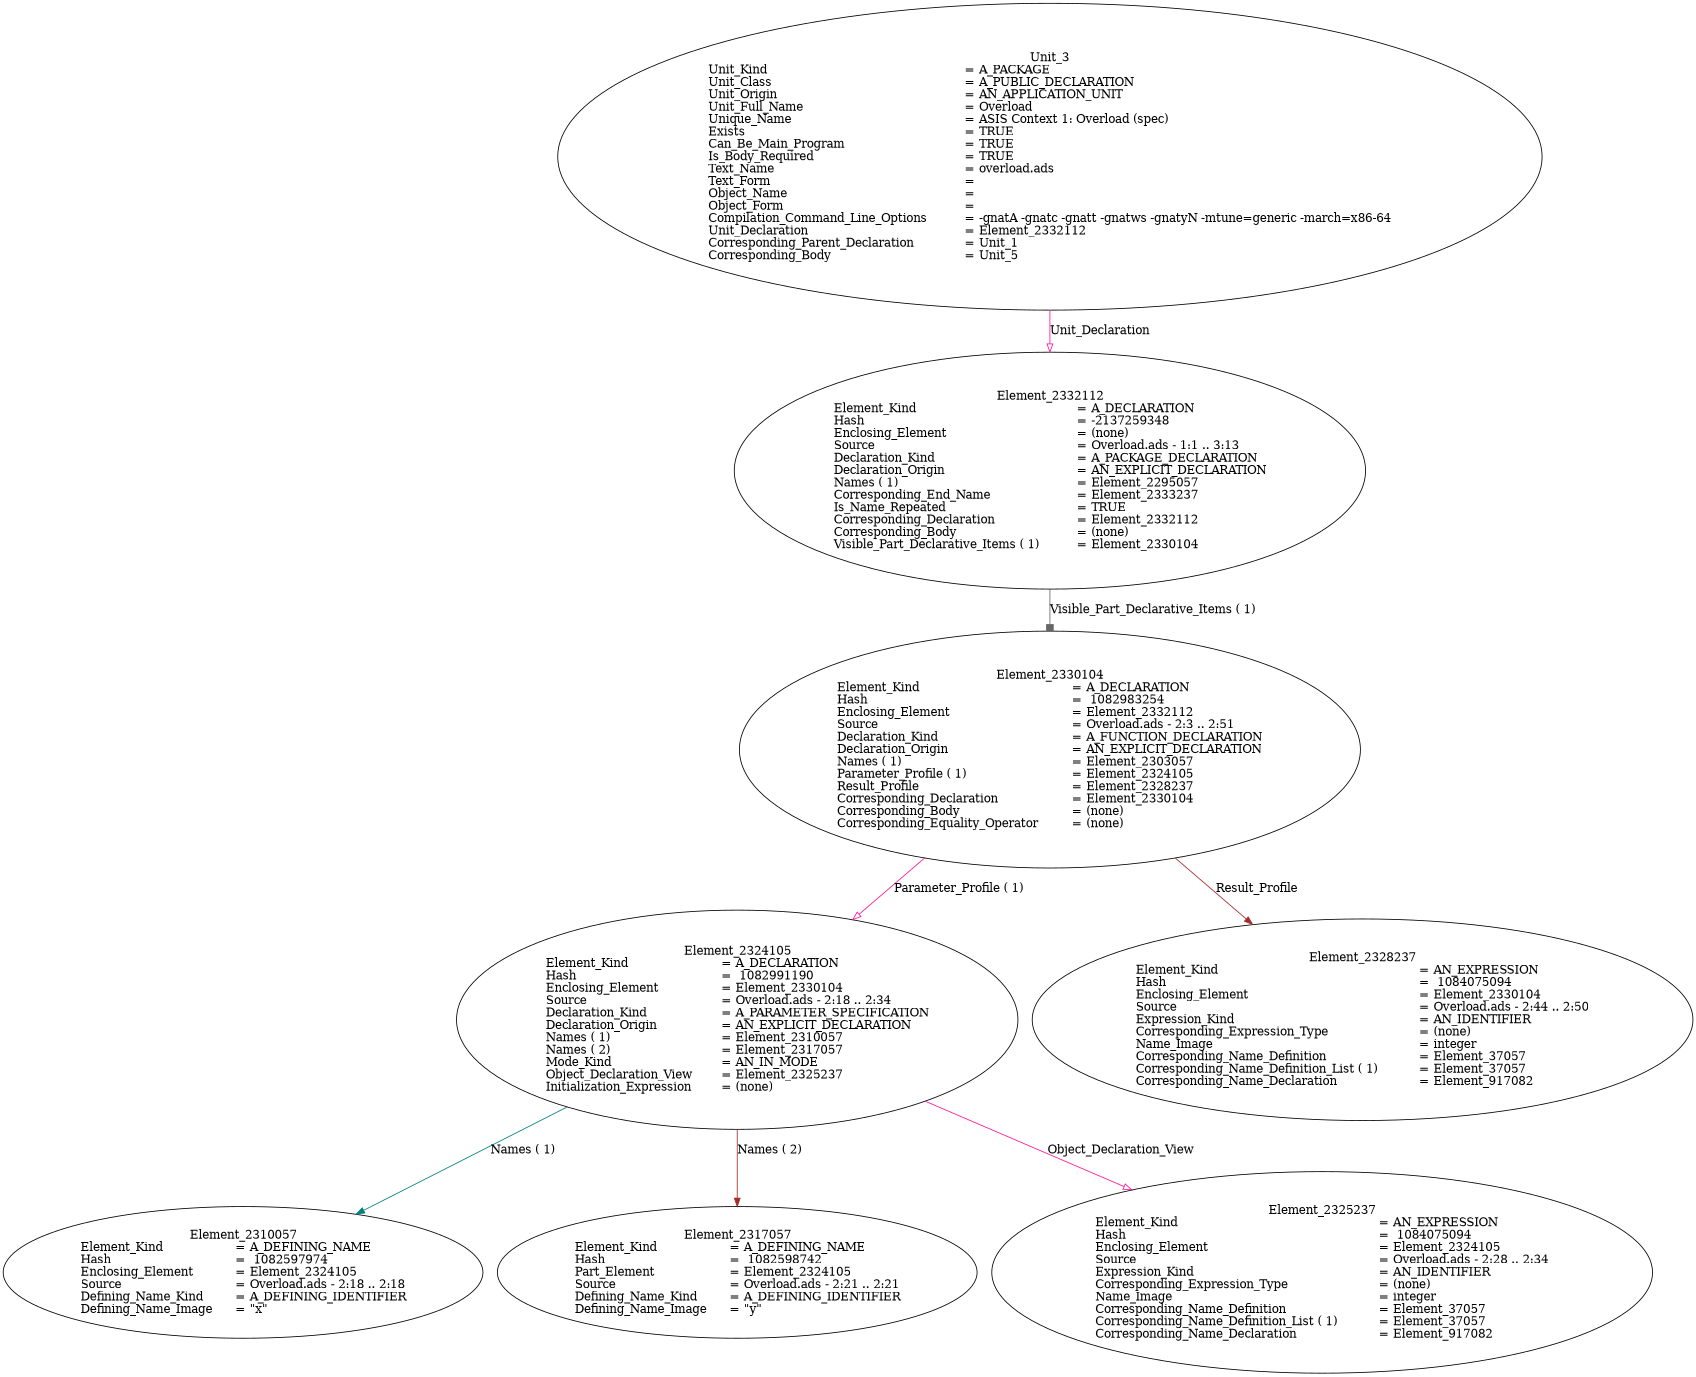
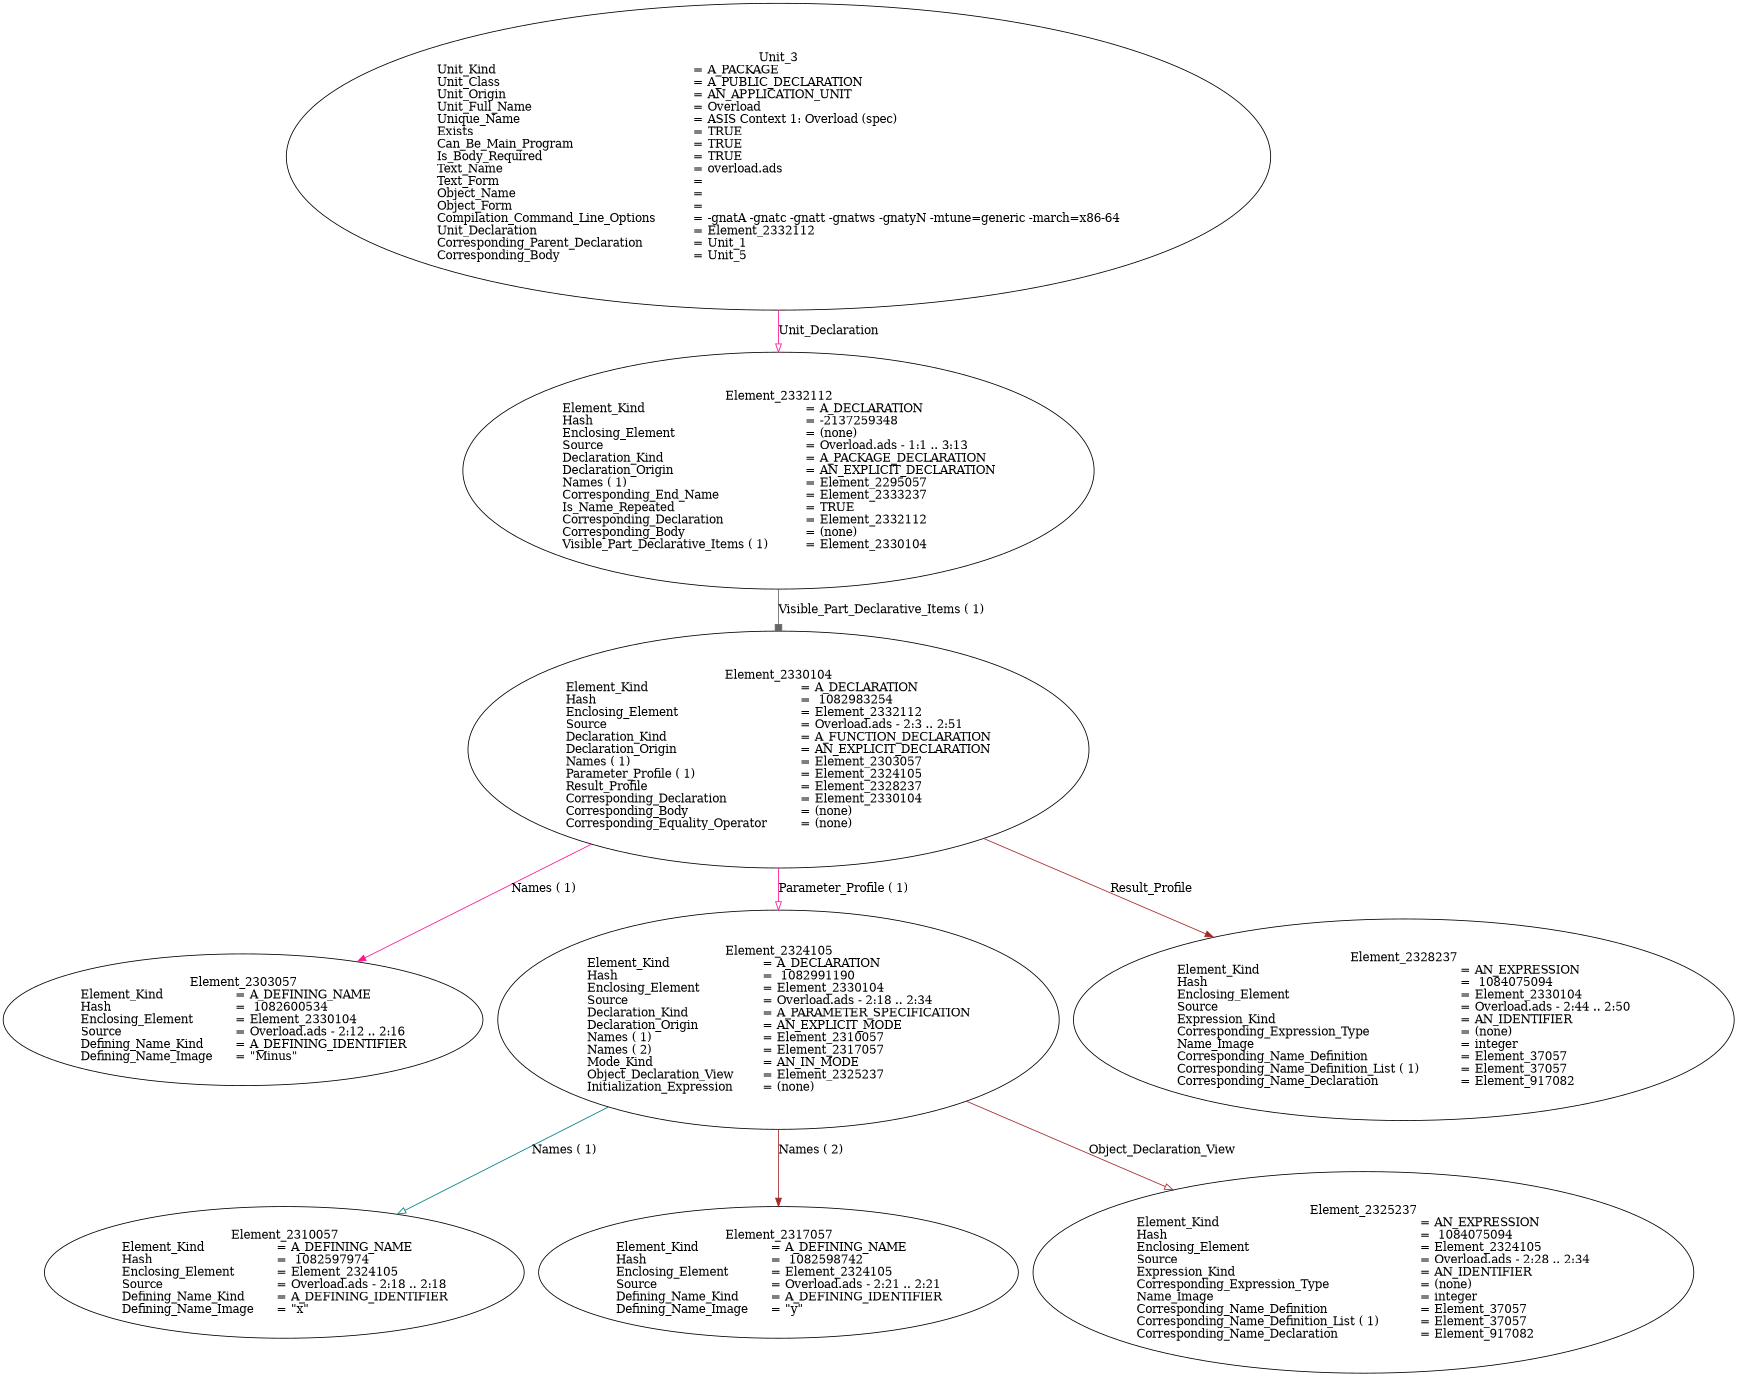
node "Element_2303057": added
node "Element_2324105": text "AN_EXPLICIT_DECLARATION" -> "AN_EXPLICIT_MODE"
edge "Element_2324105" -> "Element_2325237": color deeppink -> brown
edge "Element_2324105" -> "Element_2310057": arrowhead normal -> onormal
node "Element_2317057": text "Part_Element" -> "Enclosing_Element"
